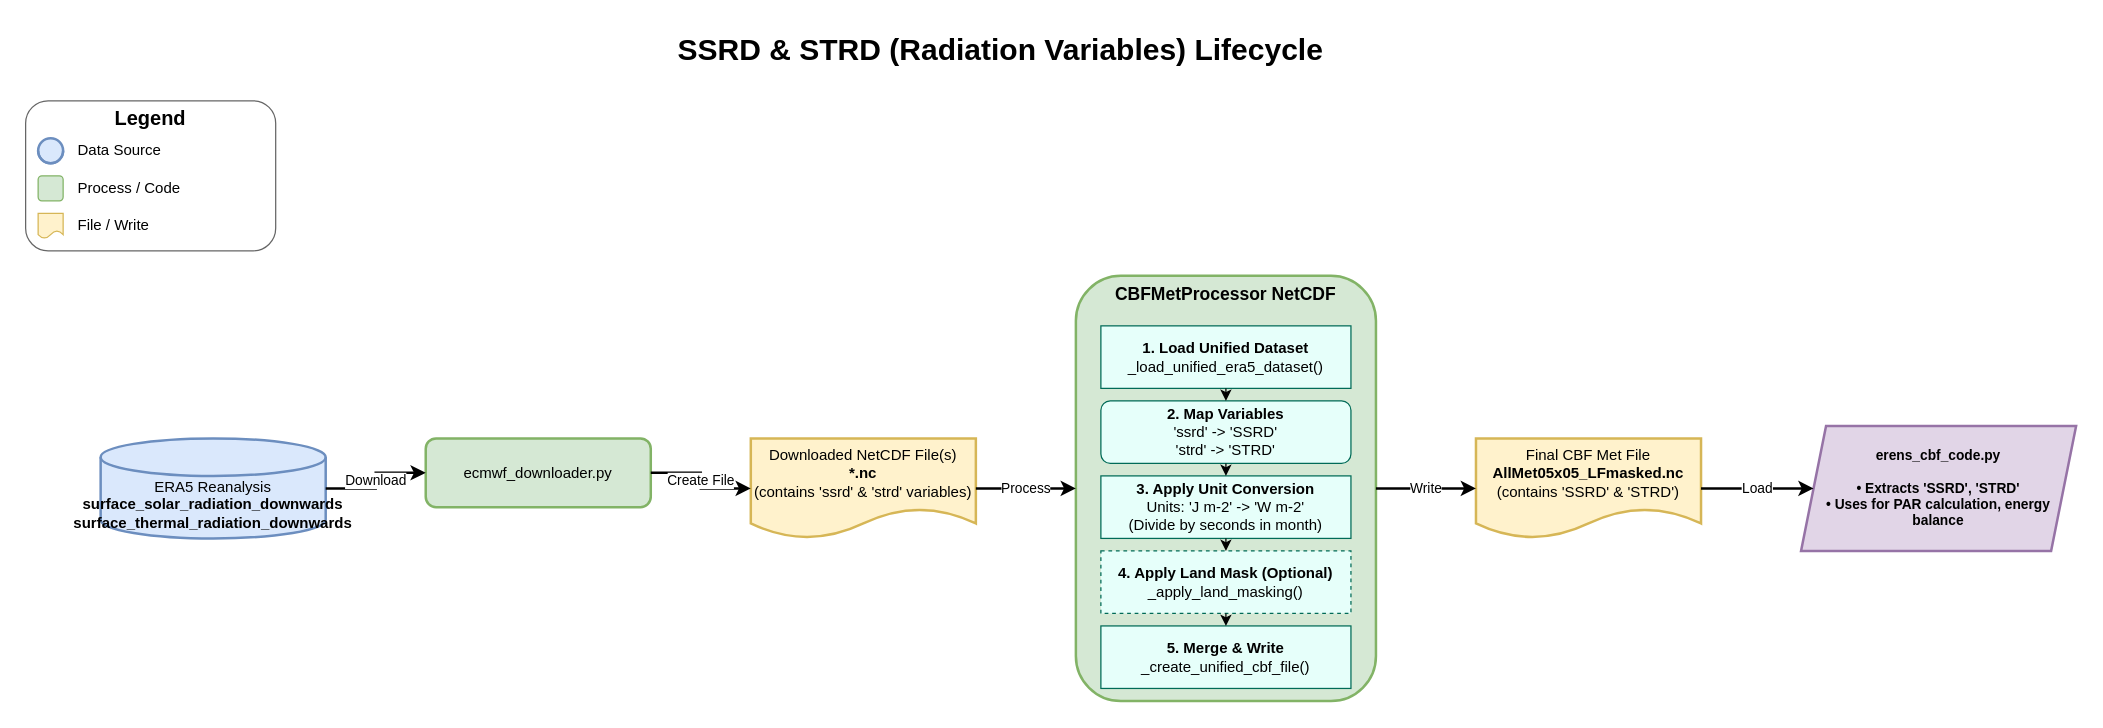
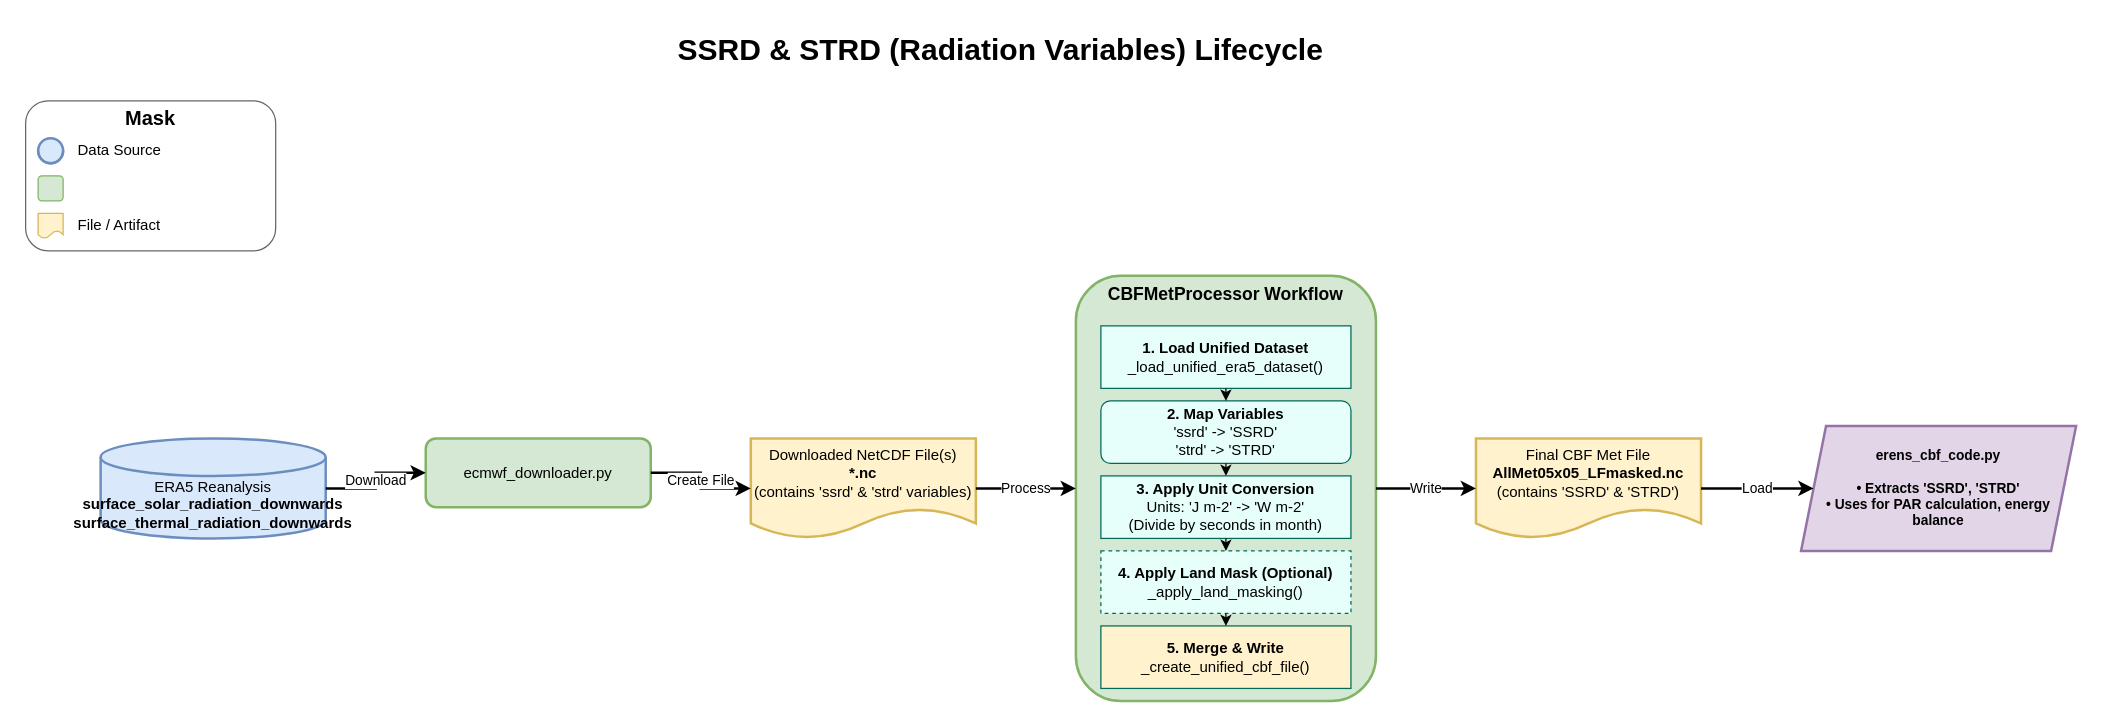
node "Legend": label "Legend" -> "Mask"
node "Process / Code": removed
node "File / Write": label "File / Write" -> "File / Artifact"
node "CBFMetProcessor NetCDF": label "CBFMetProcessor NetCDF" -> "CBFMetProcessor Workflow"
node "5. Merge & Write _create_unified_cbf_file()": fillcolor #e6fffa -> #fff2cc
